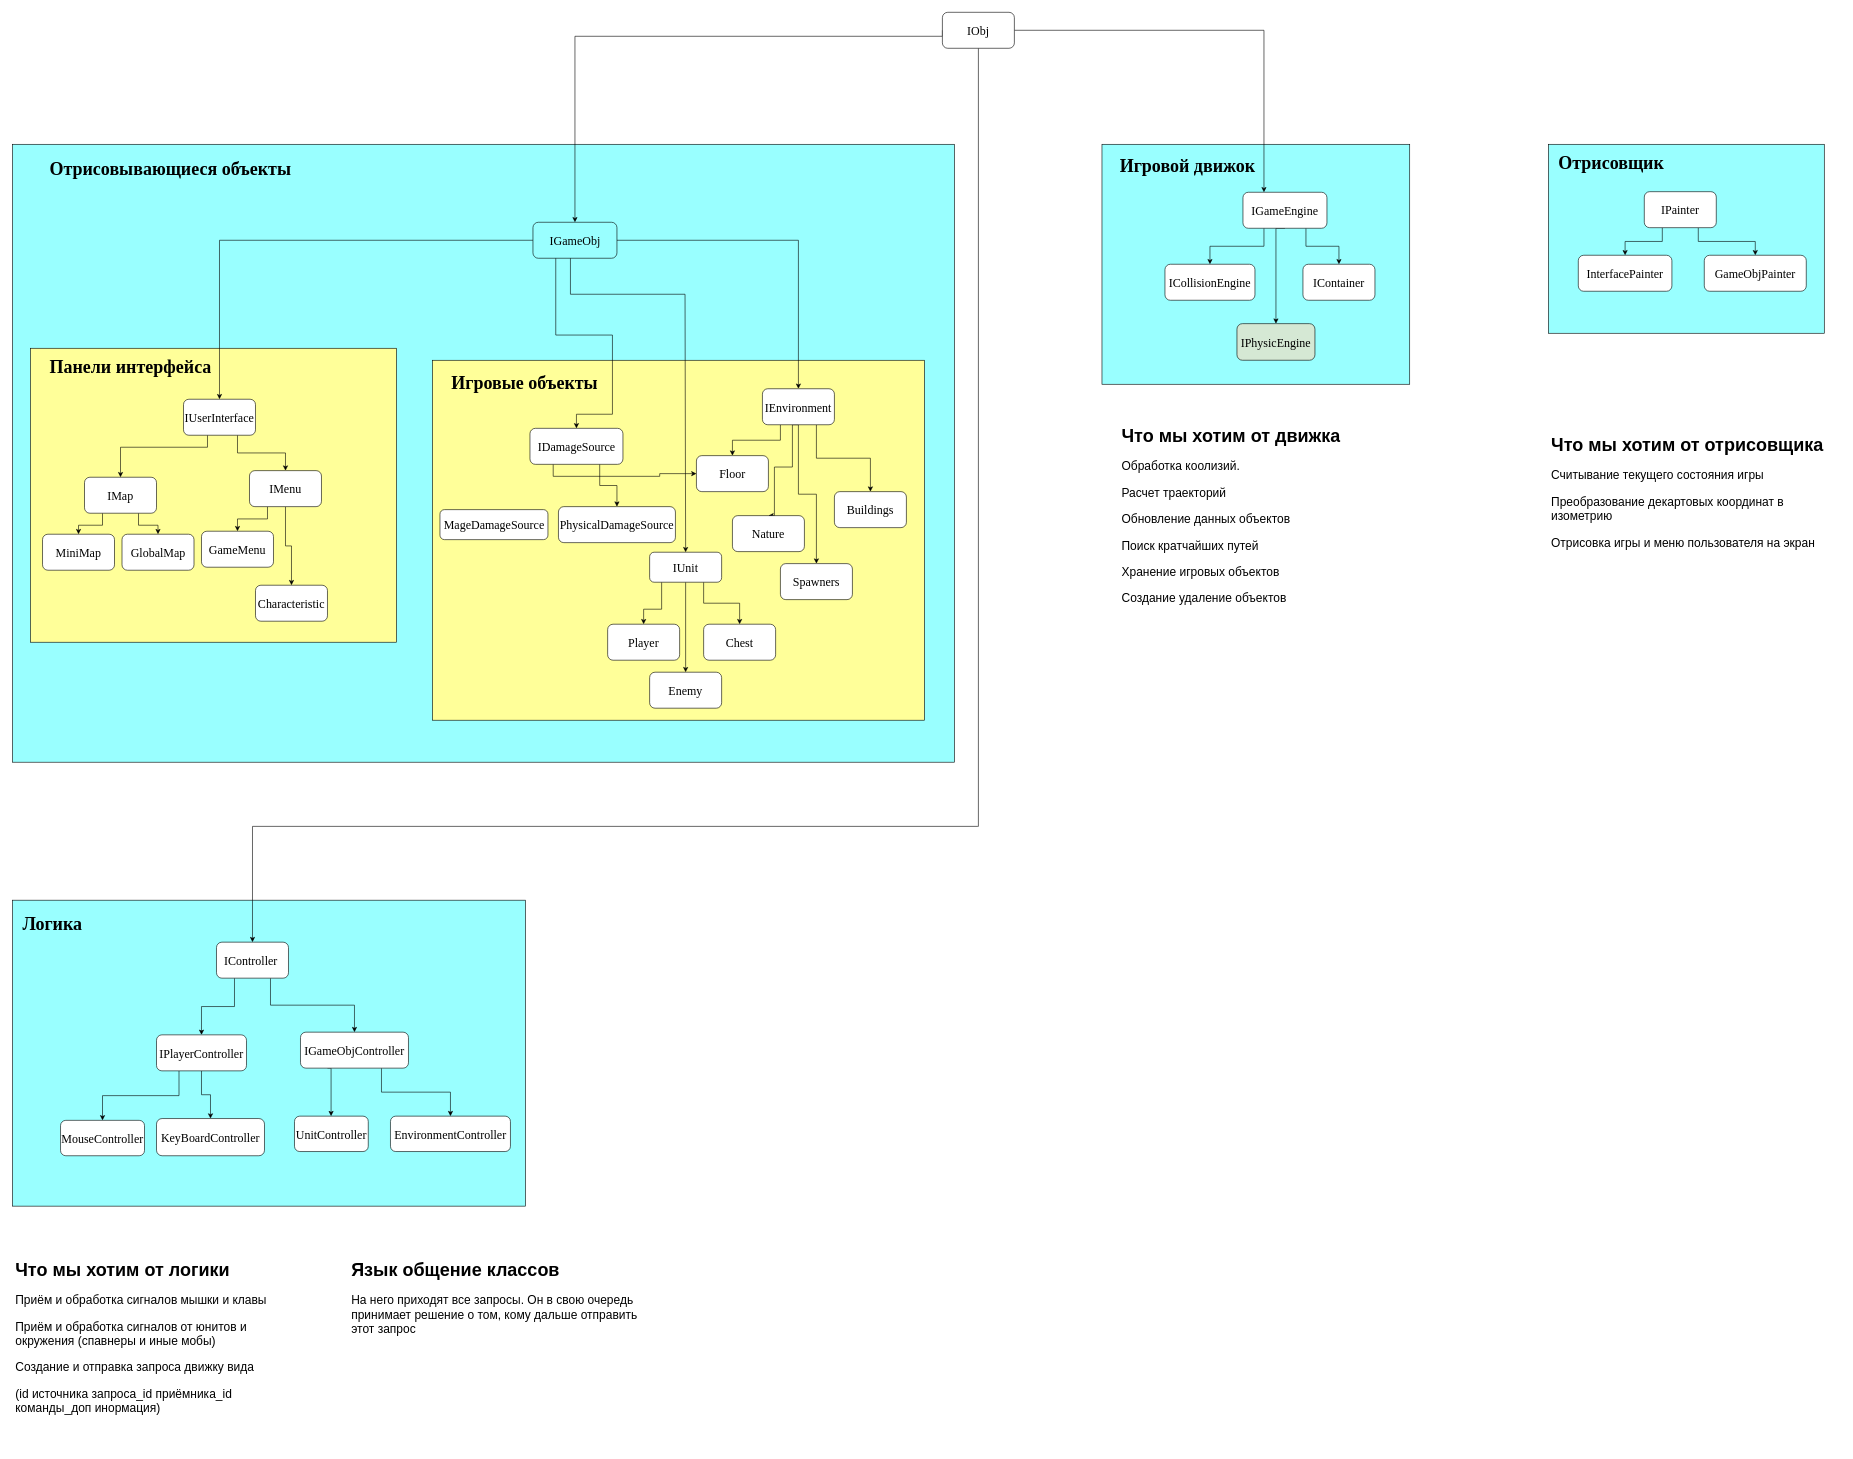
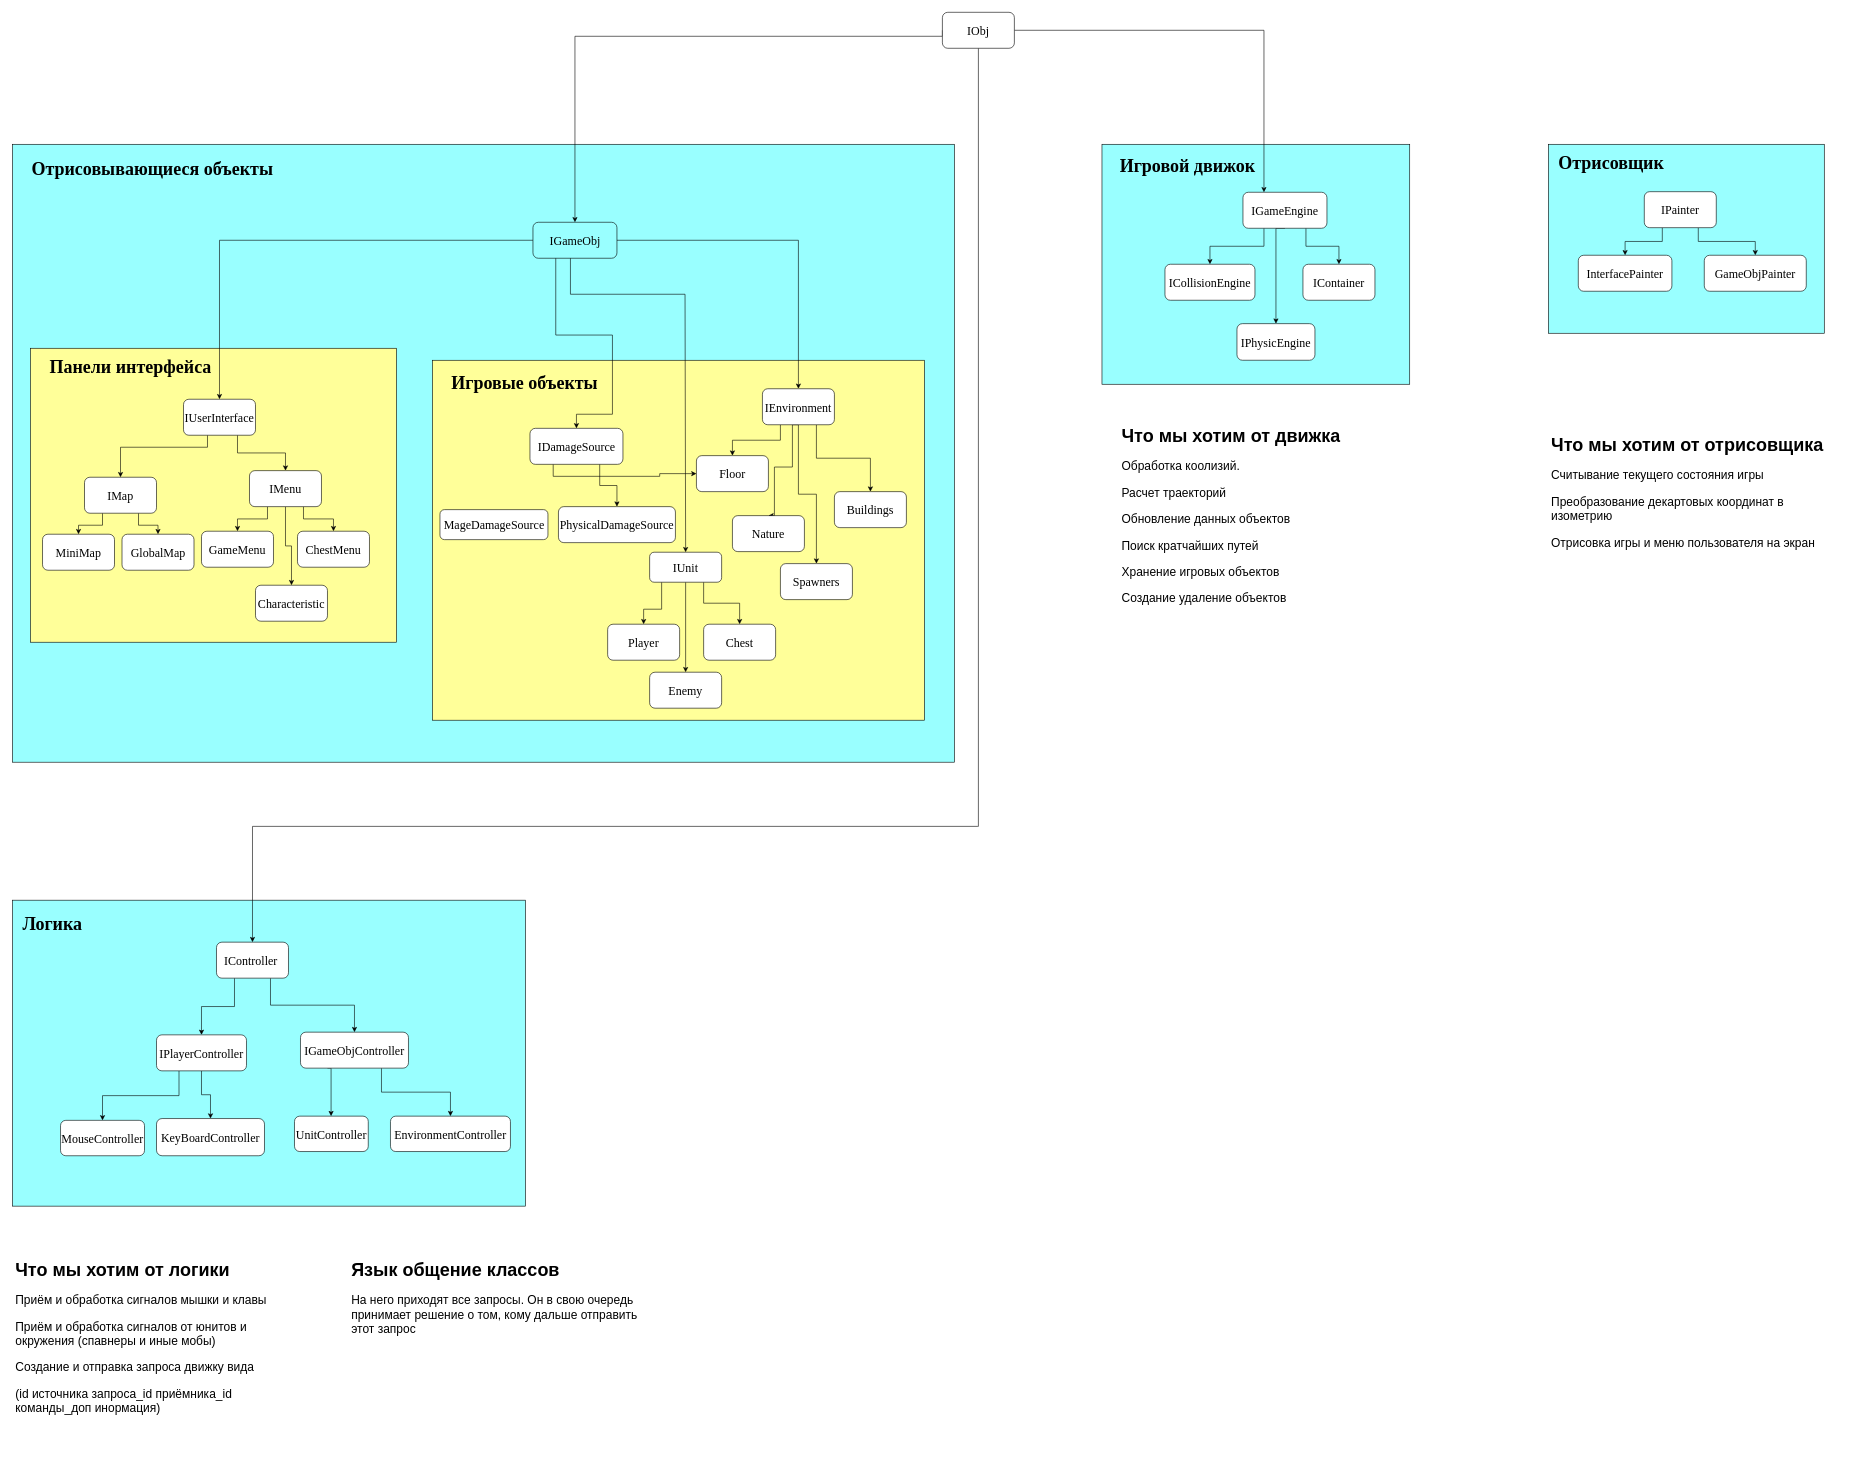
node "Отрисовывающиеся объекты": moved (174, 165) -> (156, 165)
node "IPhysicEngine": fillcolor #d5e8d4 -> #ffffff
edge "IMenu" -> "ChestMenu": added
node "ChestMenu": added
